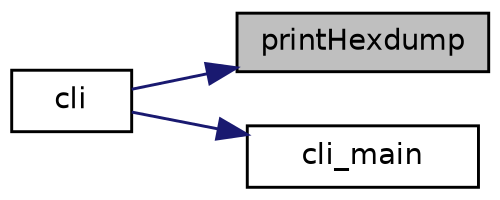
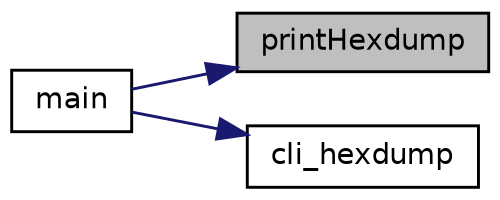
node "cli": label "cli" -> "main"
node "cli_main": label "cli_main" -> "cli_hexdump"
